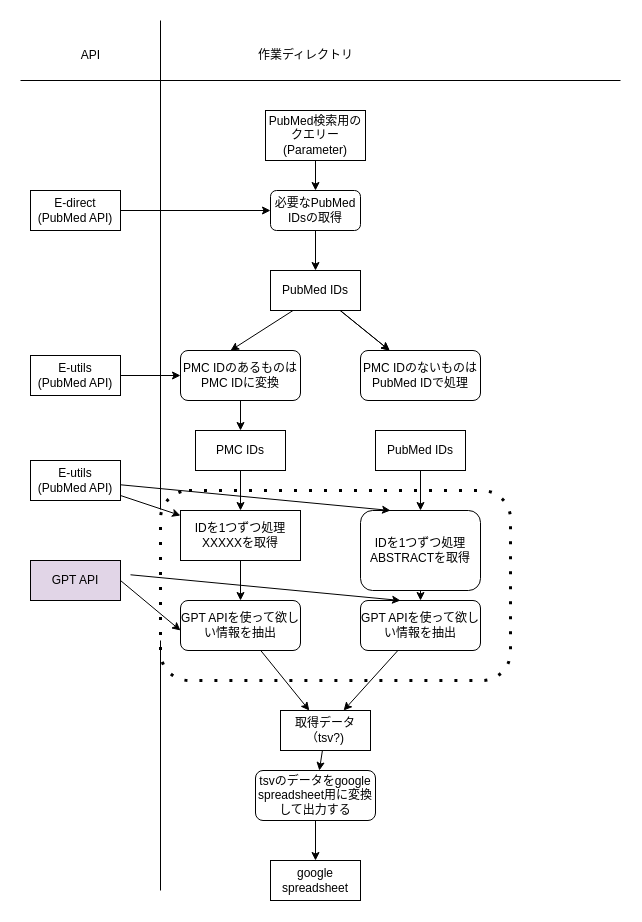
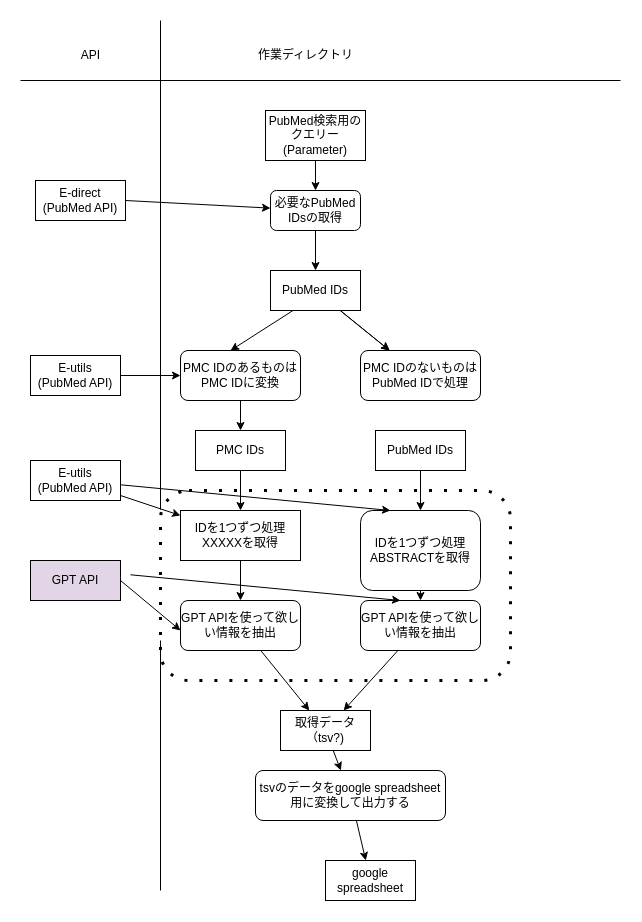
node "E-direct (PubMed API)": moved (76, 211) -> (81, 201)
node "tsvのデータをgoogle spreadsheet用に変換して出力する": size 120x50 -> 190x50
node "google spreadsheet": moved (316, 881) -> (371, 881)
